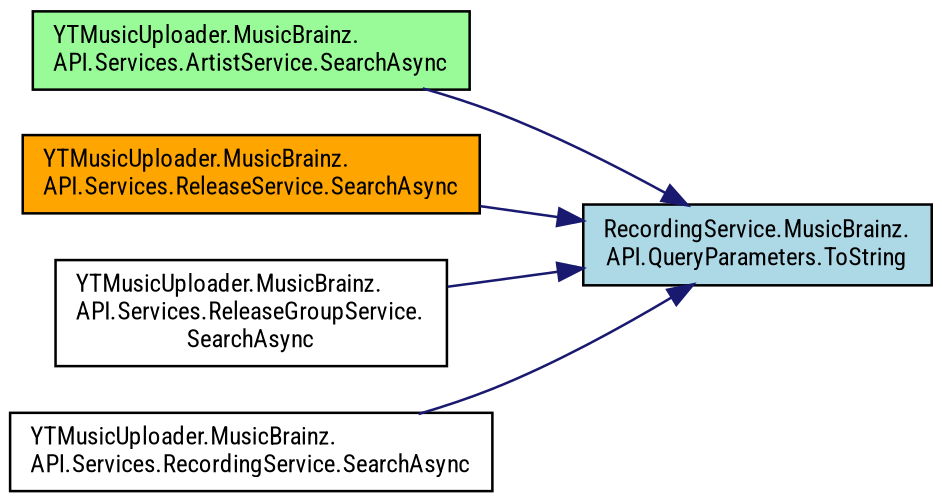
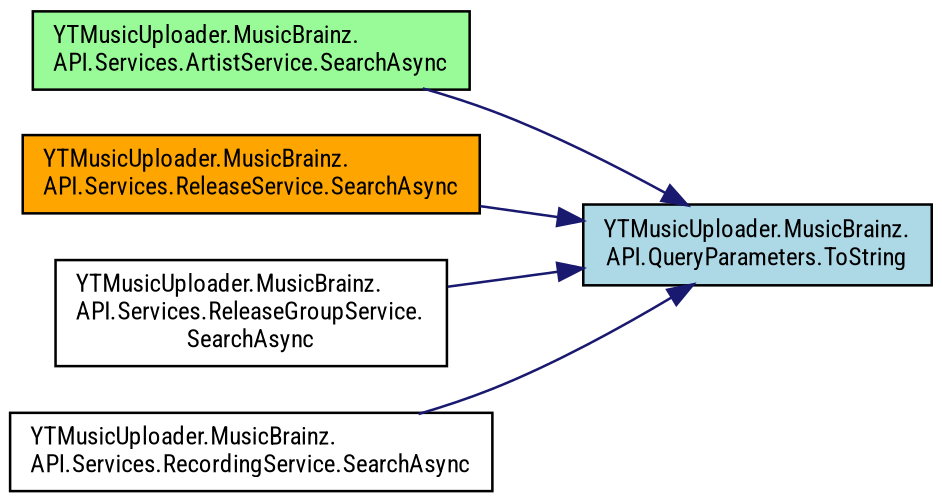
node "RecordingService.MusicBrainz. API.QueryParameters.ToString": label "RecordingService.MusicBrainz. API.QueryParameters.ToString" -> "YTMusicUploader.MusicBrainz. API.QueryParameters.ToString"
